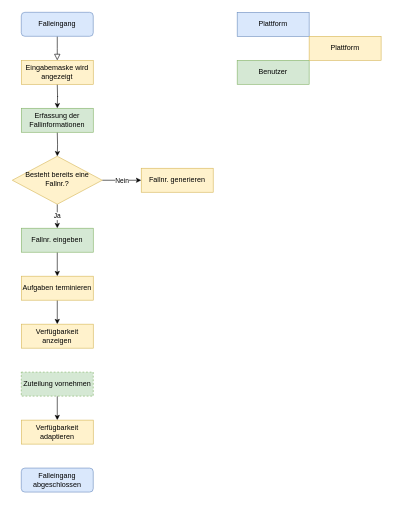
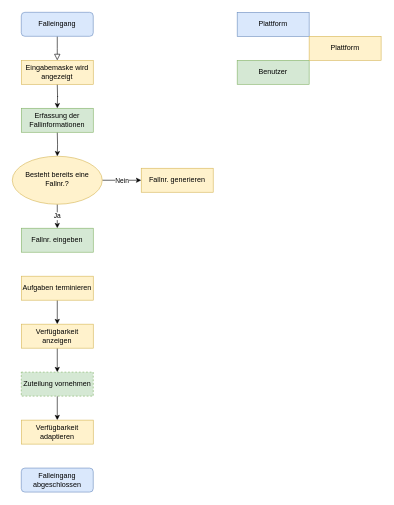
node "Besteht bereits eine Fallnr.?": shape diamond -> ellipse
edge "Fallnr. eingeben" -> "Aufgaben terminieren": removed
edge "Verfügbarkeit anzeigen" -> "Zuteilung vornehmen": added
